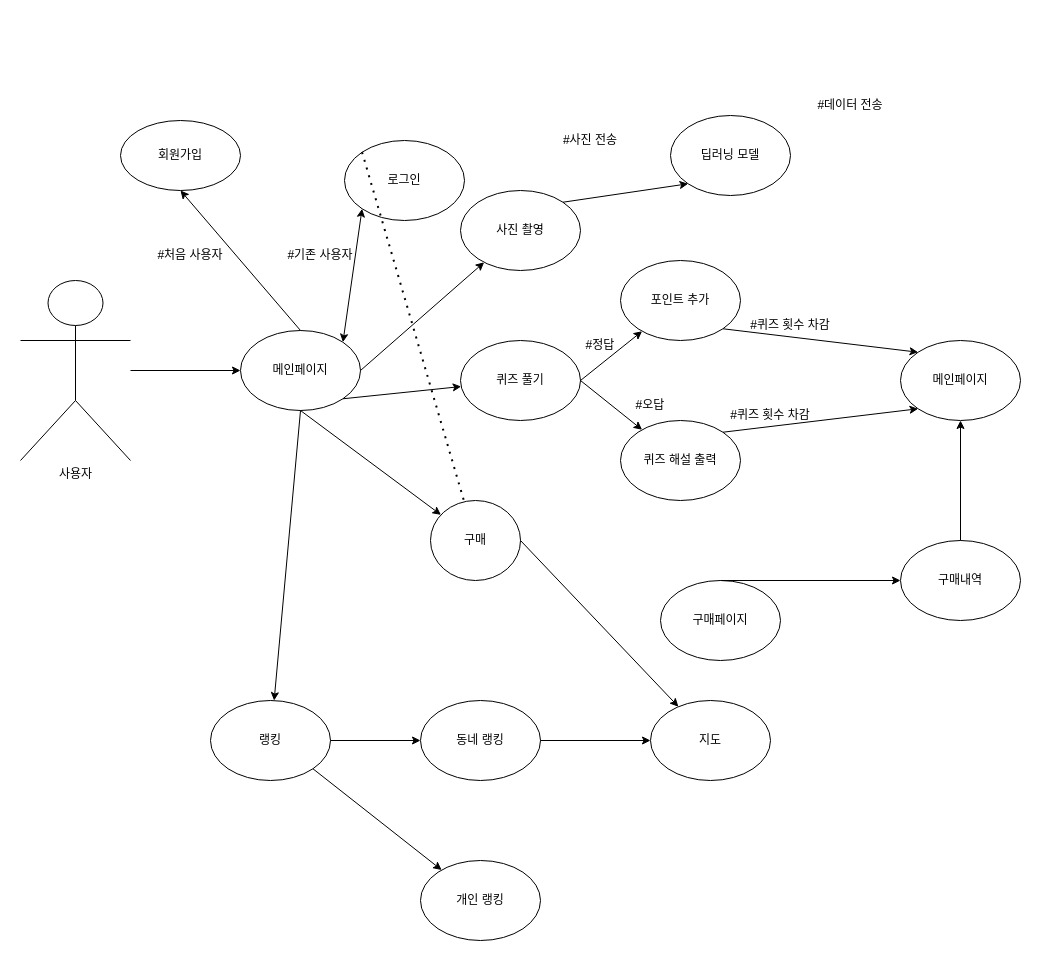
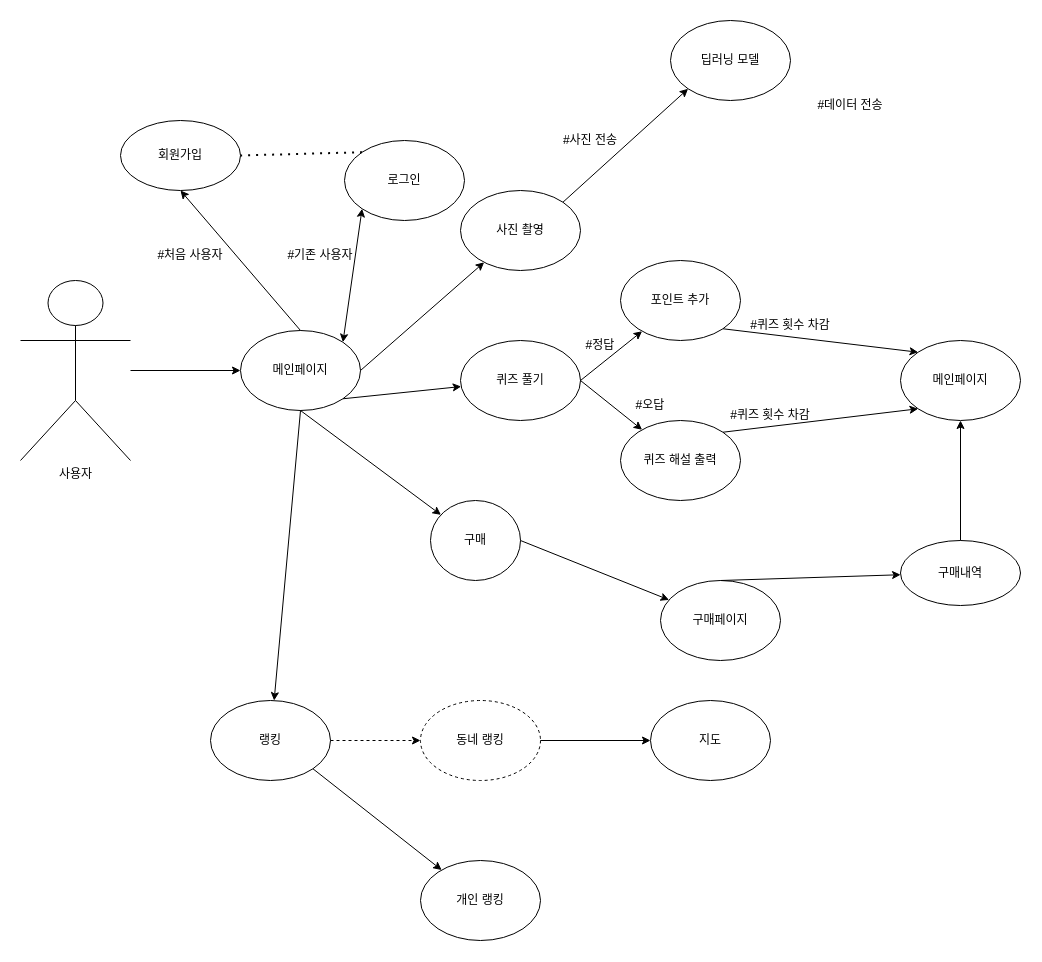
node "딥러닝 모델": moved (731, 156) -> (731, 61)
edge "로그인" -- "구매": now "로그인" -- "회원가입"
node "구매내역": size 120x80 -> 120x65
edge "구매" -> "지도": now "구매" -> "구매페이지"
edge "랭킹" -> "동네 랭킹": style solid -> dashed
node "동네 랭킹": style solid -> dashed
